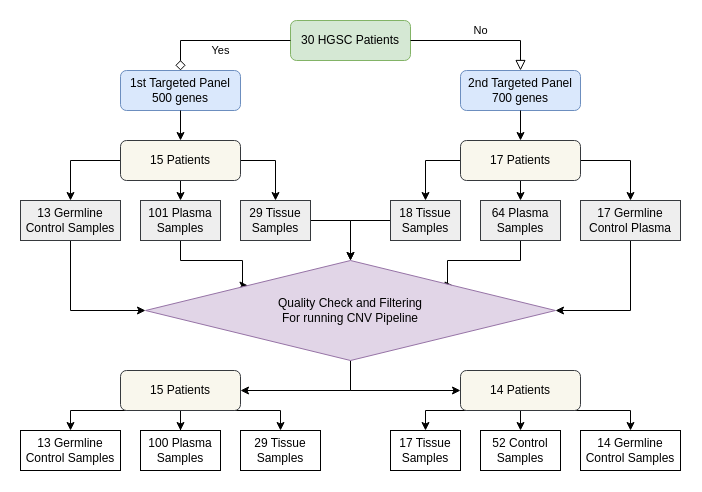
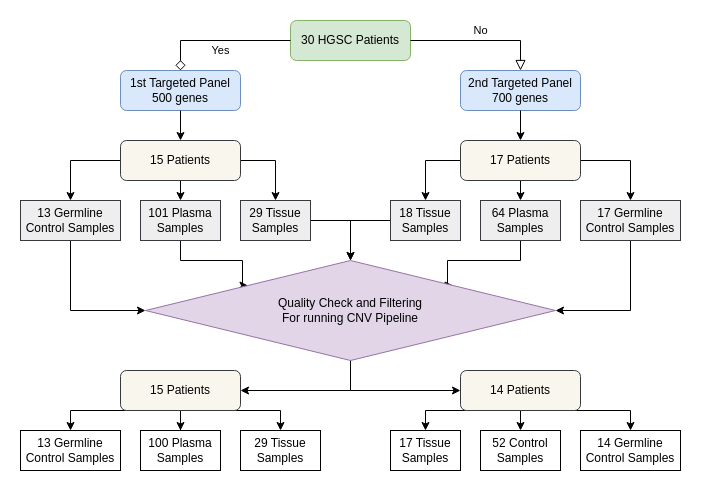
node "17 Germline Control Plasma": label "17 Germline Control Plasma" -> "17 Germline Control Samples"
